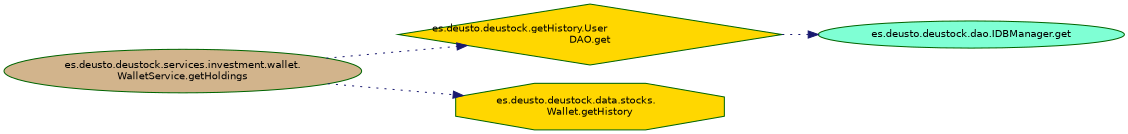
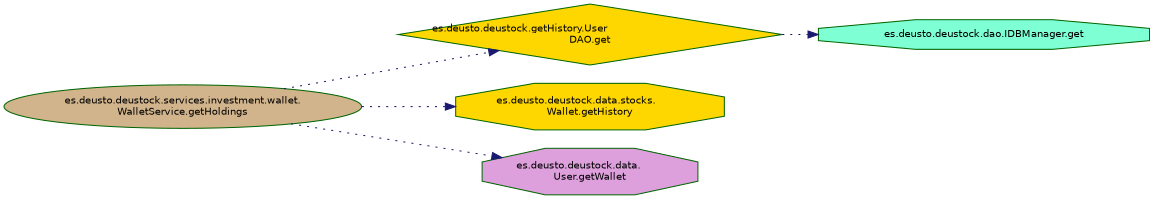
node "es.deusto.deustock.dao.IDBManager.get": shape ellipse -> octagon
node "es.deusto.deustock.data. User.getWallet": added
